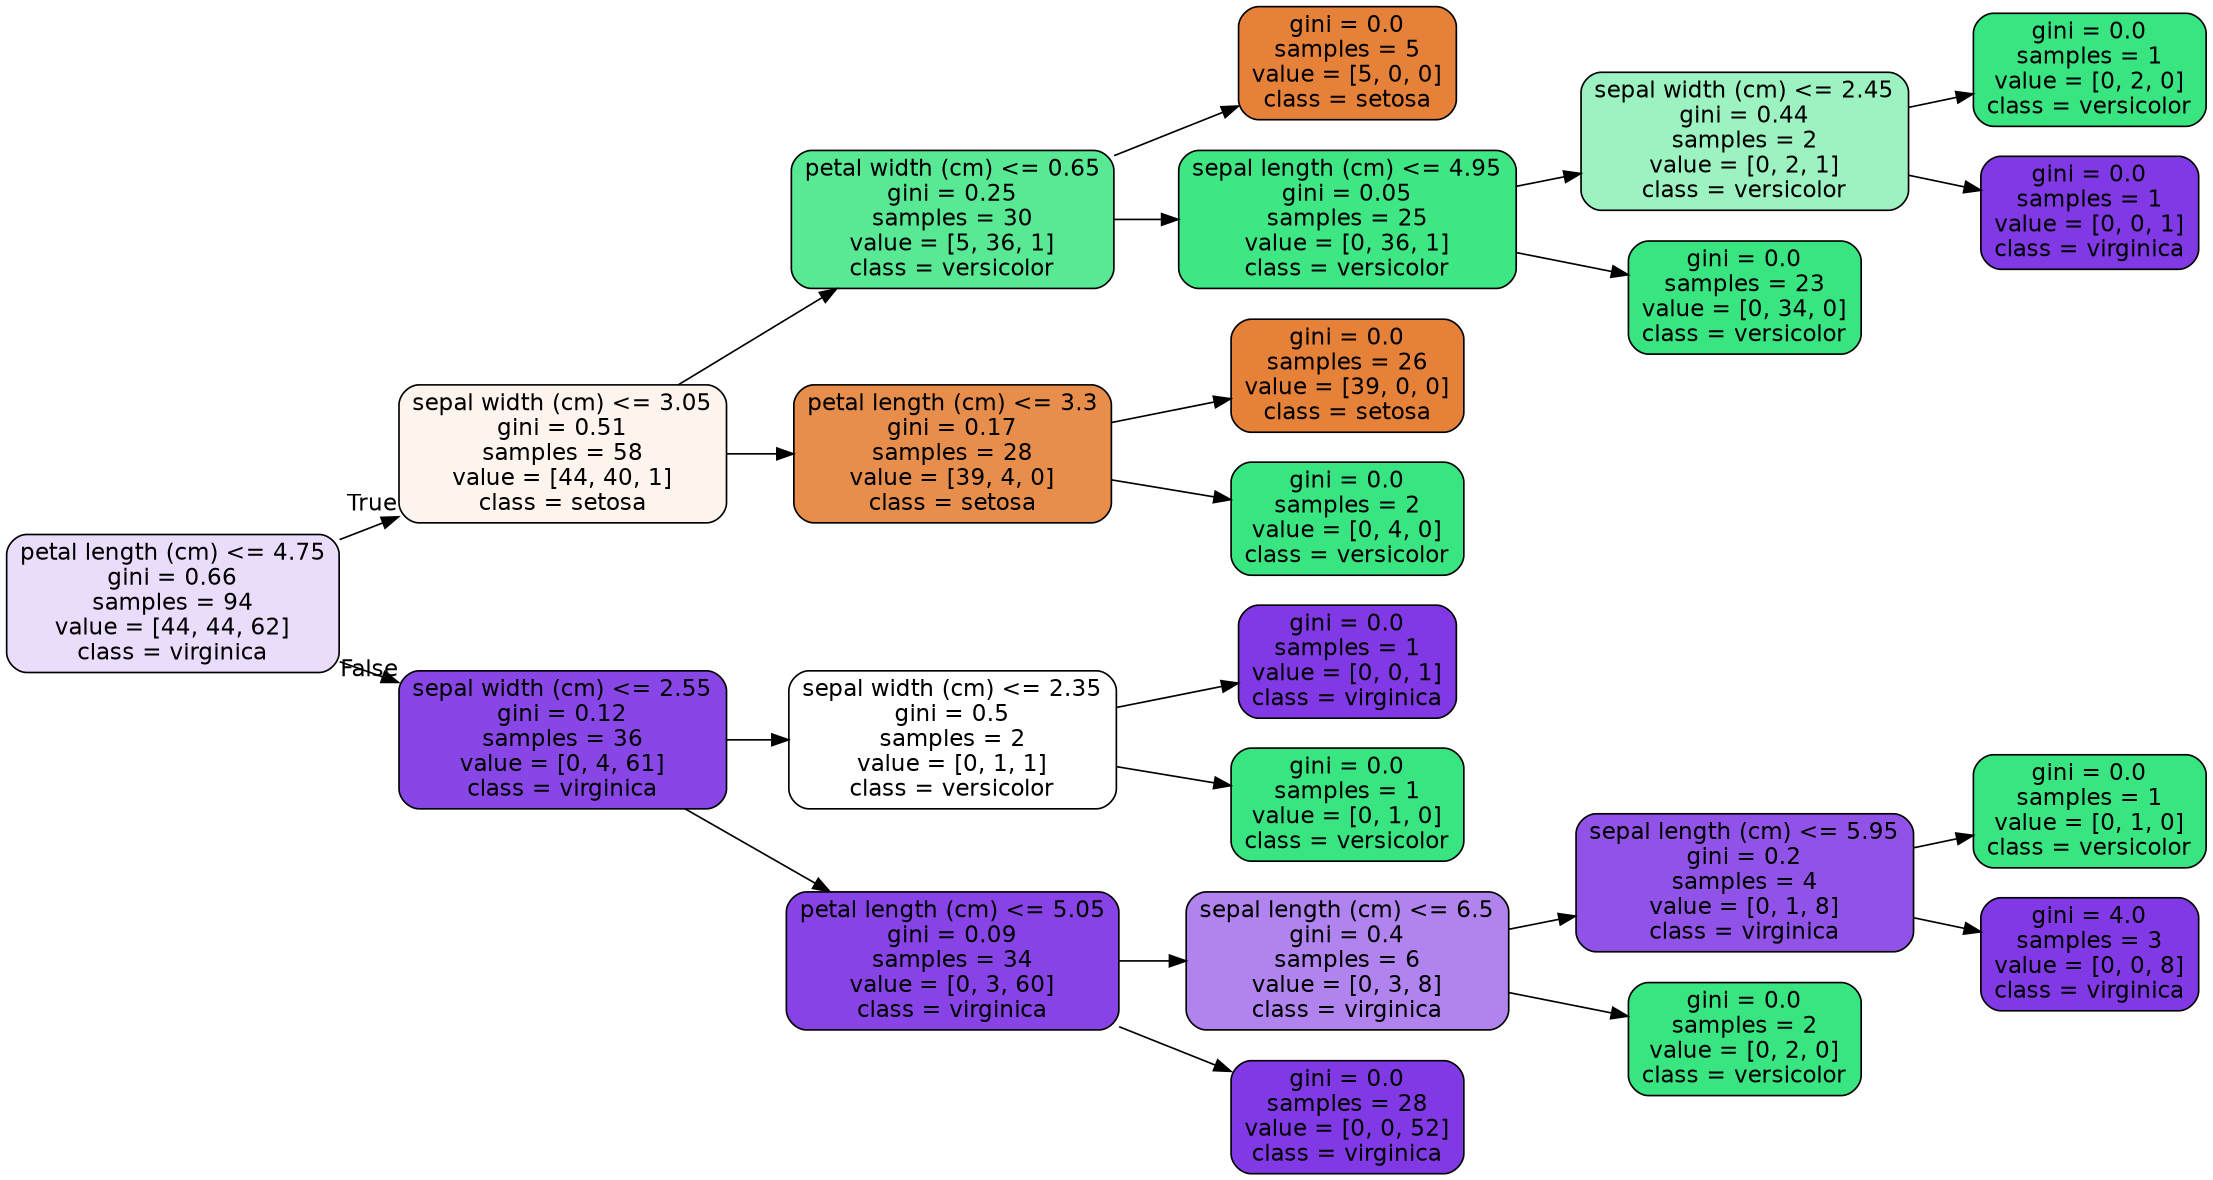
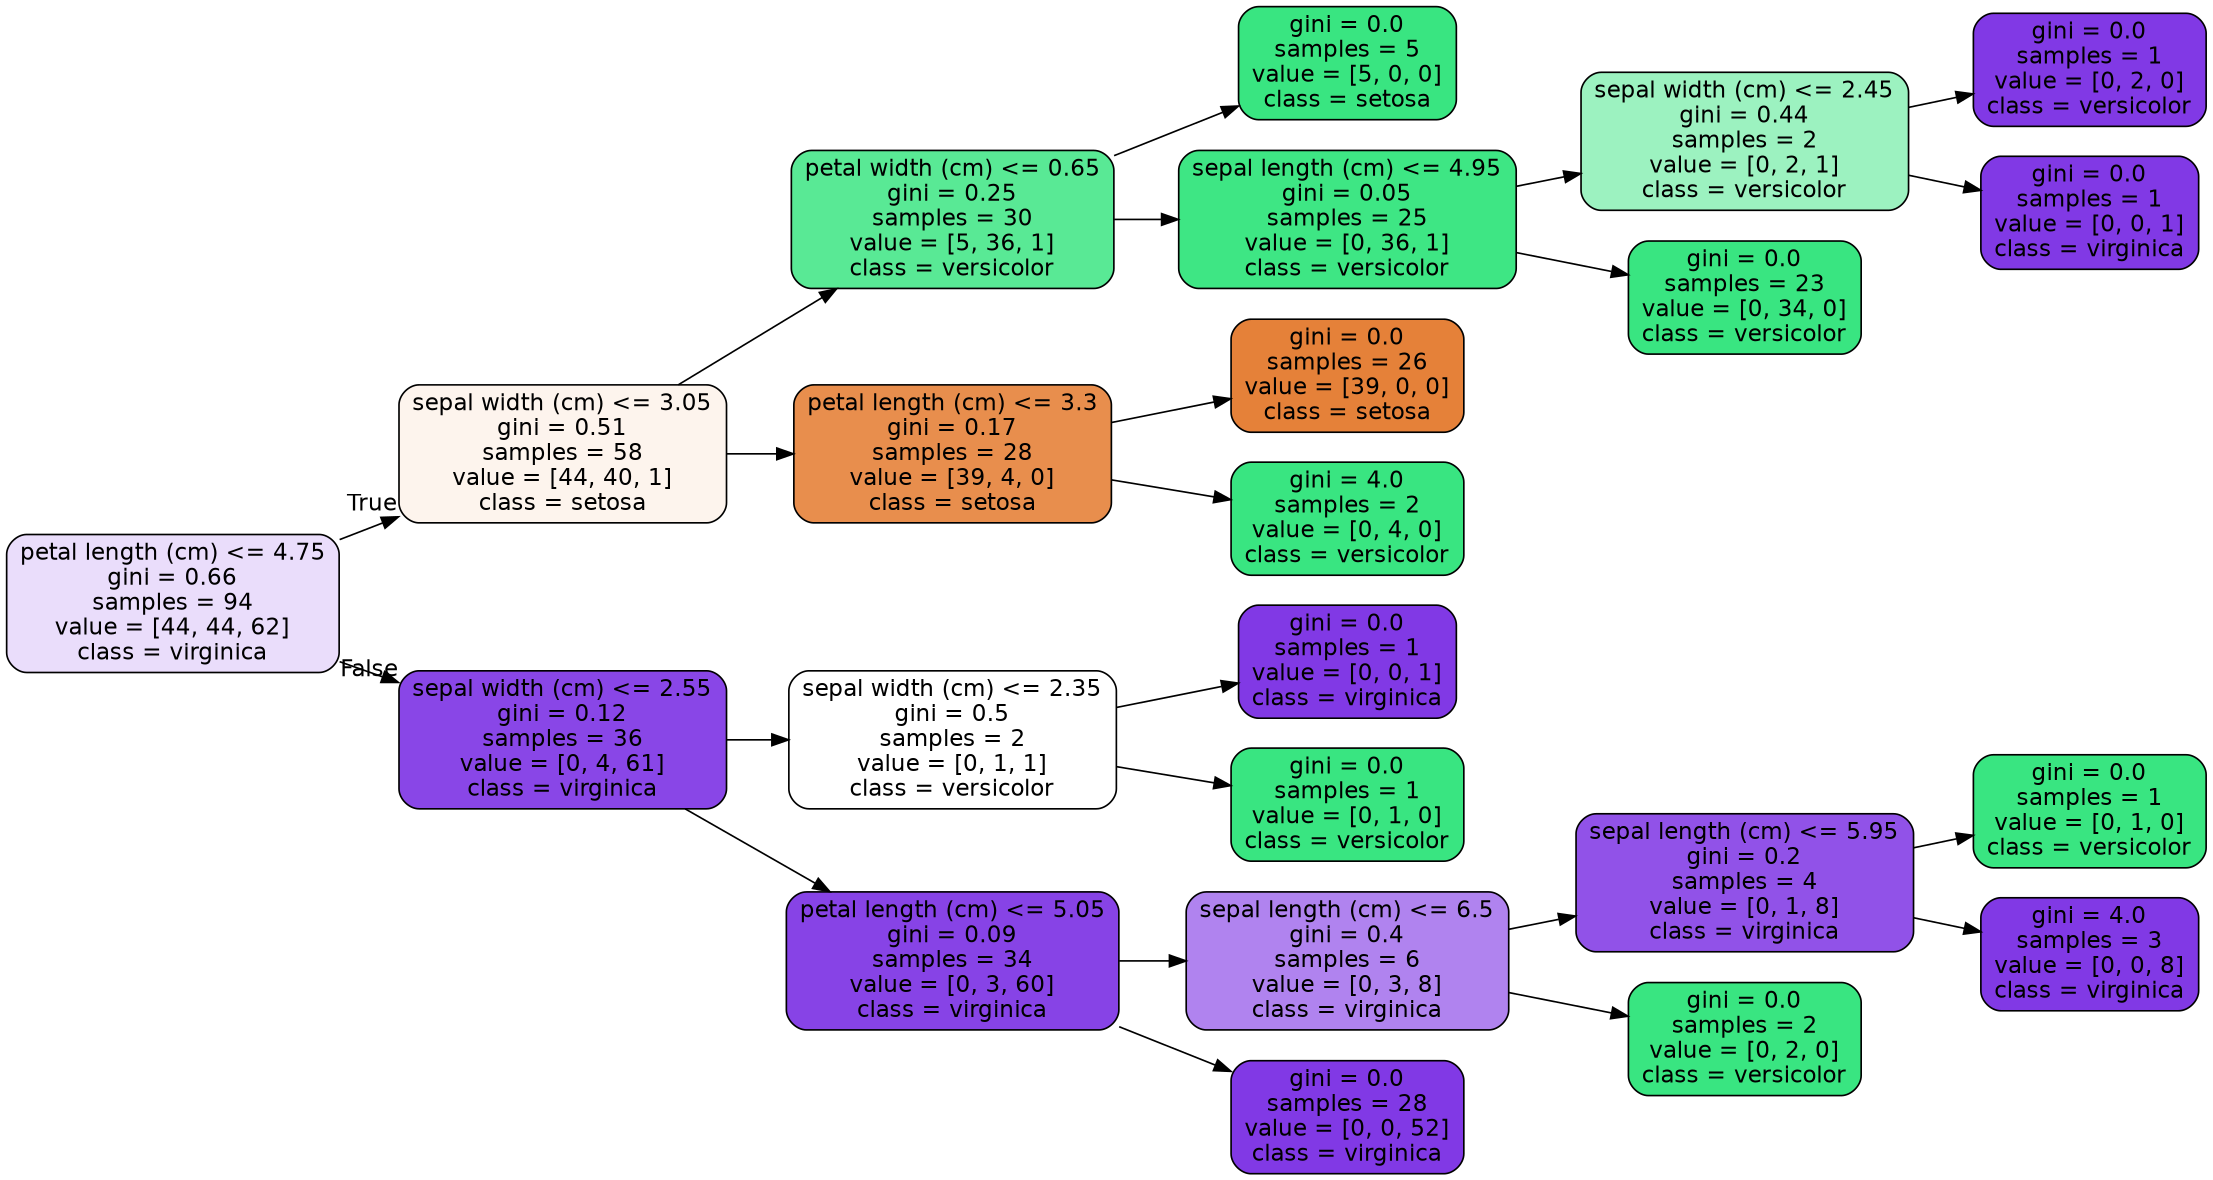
node "gini = 0.0 samples = 5 value = [5, 0, 0] class = setosa": fillcolor #e58139 -> #39e581
node "gini = 0.0 samples = 1 value = [0, 2, 0] class = versicolor": fillcolor #39e581 -> #8139e5
node "gini = 0.0 samples = 2 value = [0, 4, 0] class = versicolor": label "gini = 0.0 samples = 2 value = [0, 4, 0] class = versicolor" -> "gini = 4.0 samples = 2 value = [0, 4, 0] class = versicolor"
